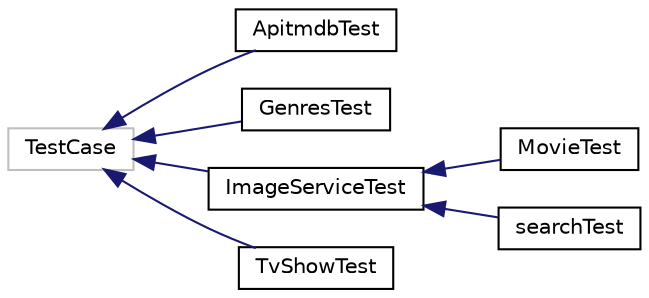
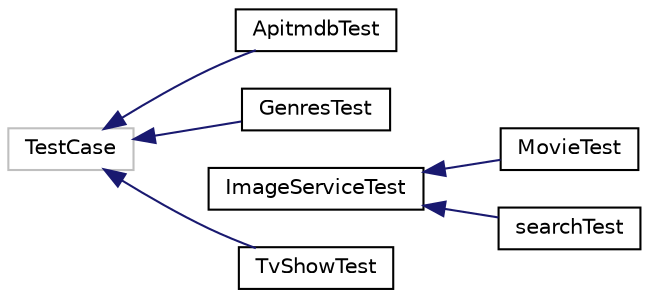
edge "ImageServiceTest" -> "TestCase": removed
